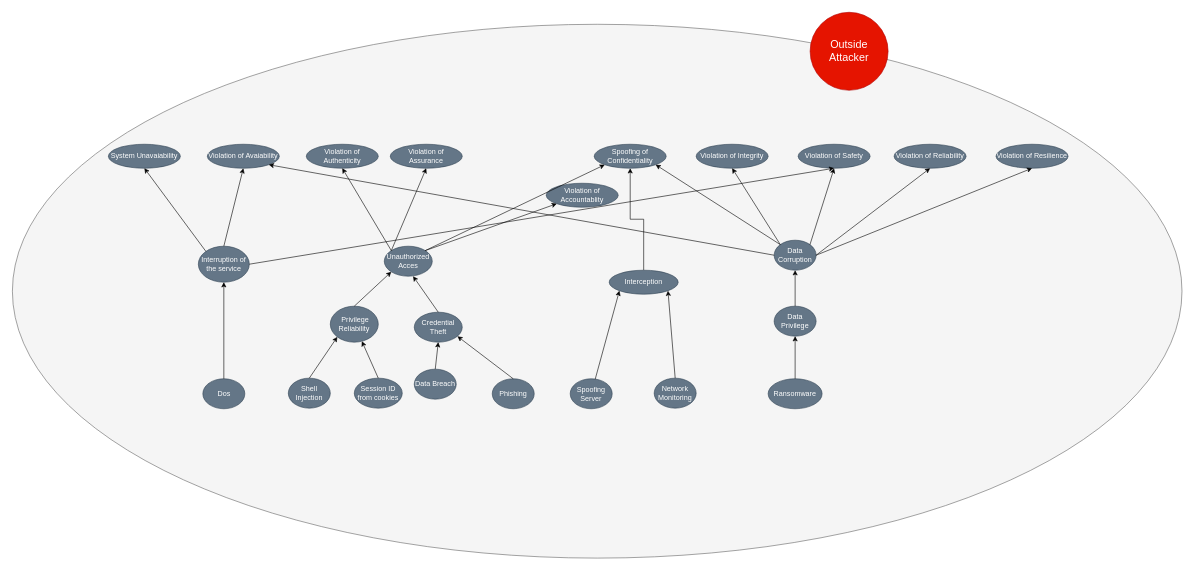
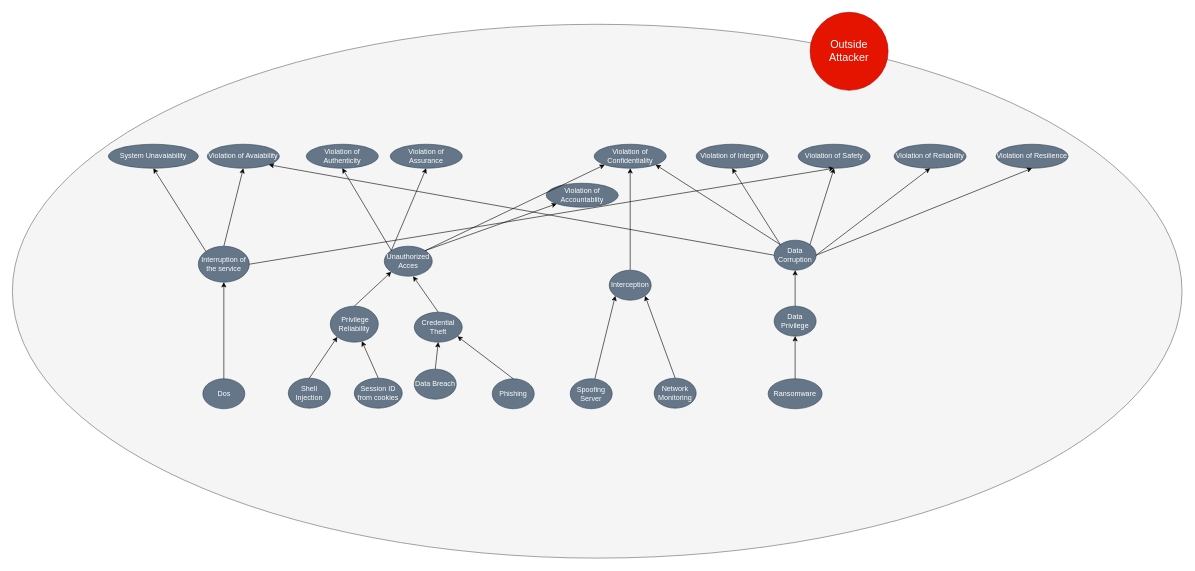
node "System Unavaiability": size 72x24 -> 90x24
node "Spoofing of Confidentiality": label "Spoofing of Confidentiality" -> "Violation of Confidentiality"
node "Interception": size 69x24 -> 42x30
